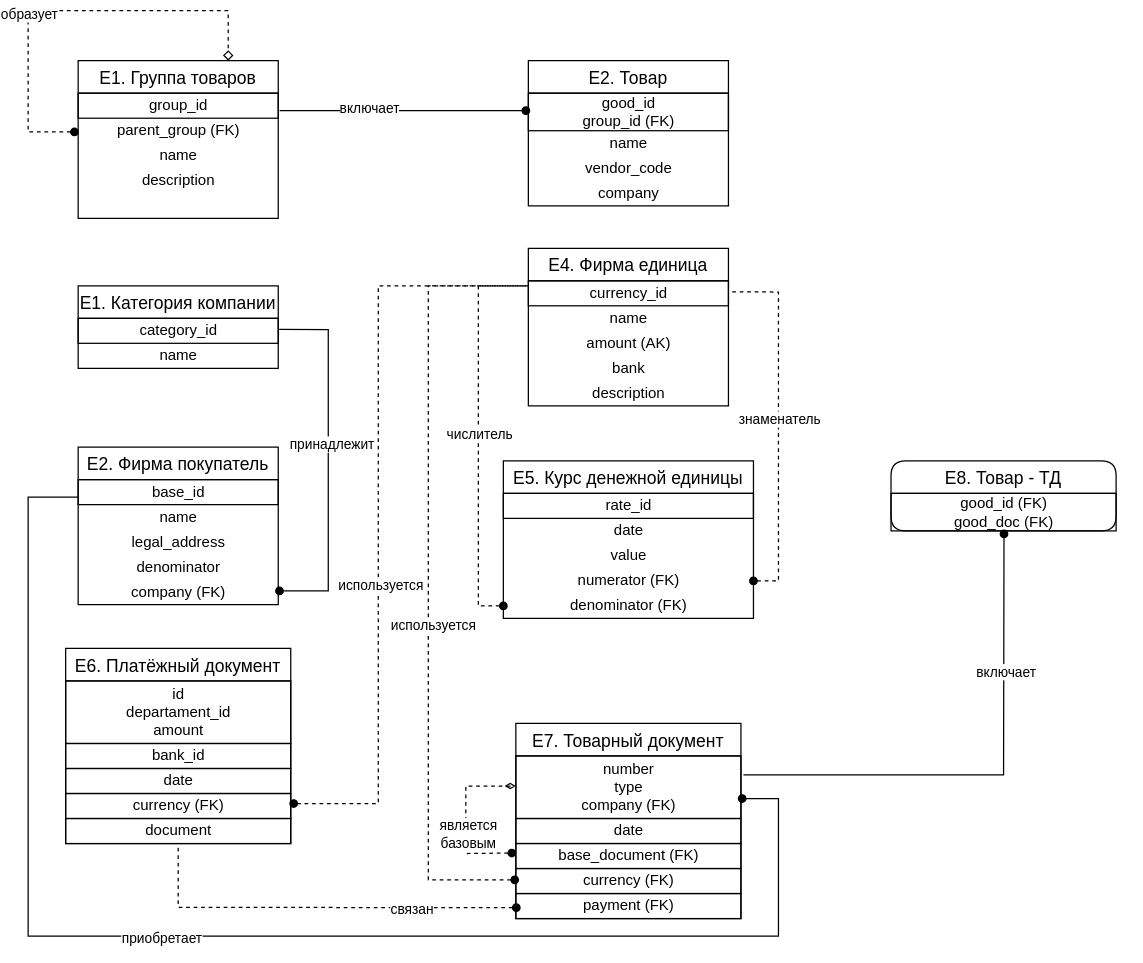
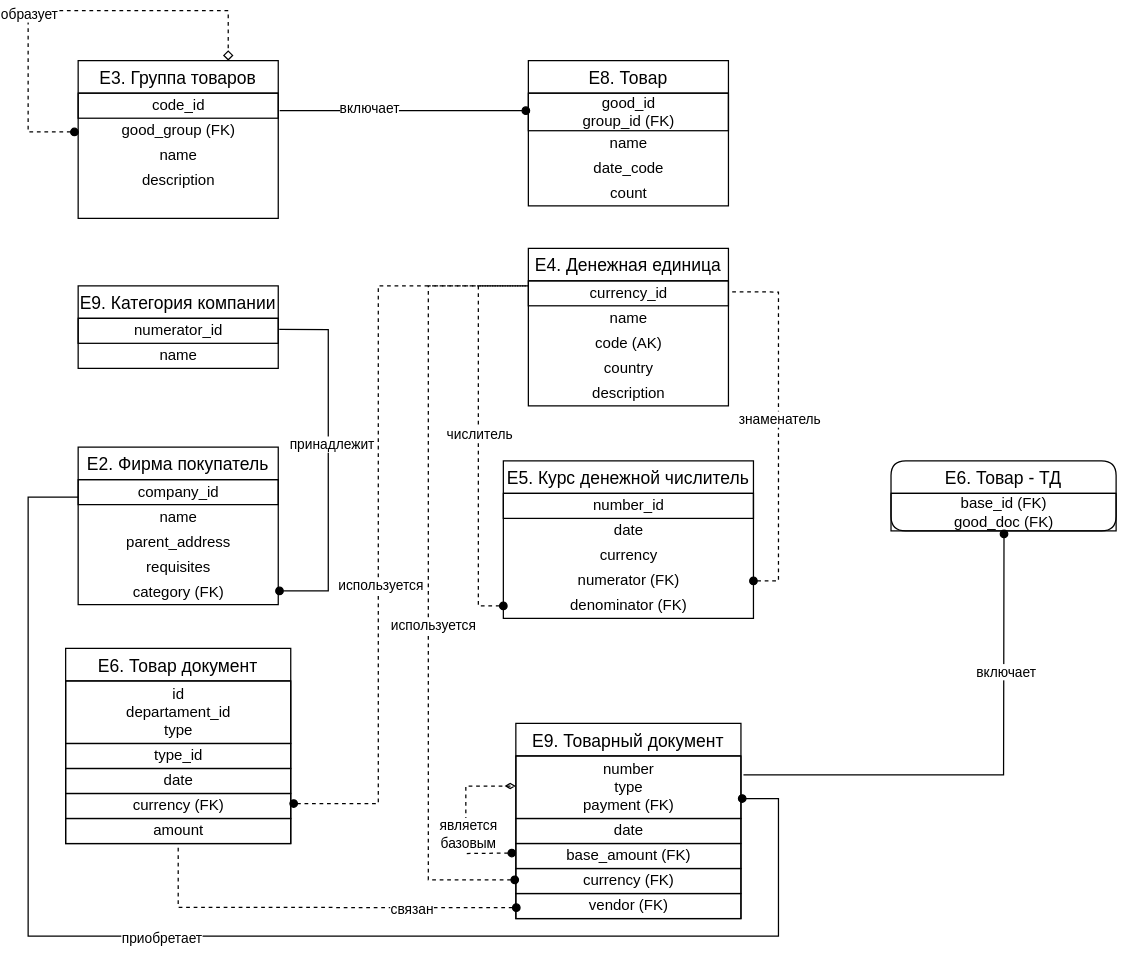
node "E1. Группа товаров": label "E1. Группа товаров" -> "E3. Группа товаров"
node "E2. Товар": label "E2. Товар" -> "E8. Товар"
node "group_id": label "group_id" -> "code_id"
node "parent_group (FK)": label "parent_group (FK)" -> "good_group (FK)"
node "vendor_code": label "vendor_code" -> "date_code"
node "company": label "company" -> "count"
node "E4. Фирма единица": label "E4. Фирма единица" -> "E4. Денежная единица"
node "E1. Категория компании": label "E1. Категория компании" -> "E9. Категория компании"
node "category_id": label "category_id" -> "numerator_id"
node "amount (AK)": label "amount (AK)" -> "code (AK)"
node "bank": label "bank" -> "country"
node "E5. Курс денежной единицы": label "E5. Курс денежной единицы" -> "E5. Курс денежной числитель"
node "E8. Товар - ТД": label "E8. Товар - ТД" -> "E6. Товар - ТД"
node "base_id": label "base_id" -> "company_id"
node "rate_id": label "rate_id" -> "number_id"
node "good_id (FK) good_doc (FK)": label "good_id (FK) good_doc (FK)" -> "base_id (FK) good_doc (FK)"
node "legal_address": label "legal_address" -> "parent_address"
node "value": label "value" -> "currency"
node "denominator": label "denominator" -> "requisites"
node "company (FK)": label "company (FK)" -> "category (FK)"
node "E6. Платёжный документ": label "E6. Платёжный документ" -> "E6. Товар документ"
node "id departament_id amount": label "id departament_id amount" -> "id departament_id type"
node "E7. Товарный документ": label "E7. Товарный документ" -> "E9. Товарный документ"
node "bank_id": label "bank_id" -> "type_id"
node "number type company (FK)": label "number type company (FK)" -> "number type payment (FK)"
node "document": label "document" -> "amount"
node "base_document (FK)": label "base_document (FK)" -> "base_amount (FK)"
node "payment (FK)": label "payment (FK)" -> "vendor (FK)"
